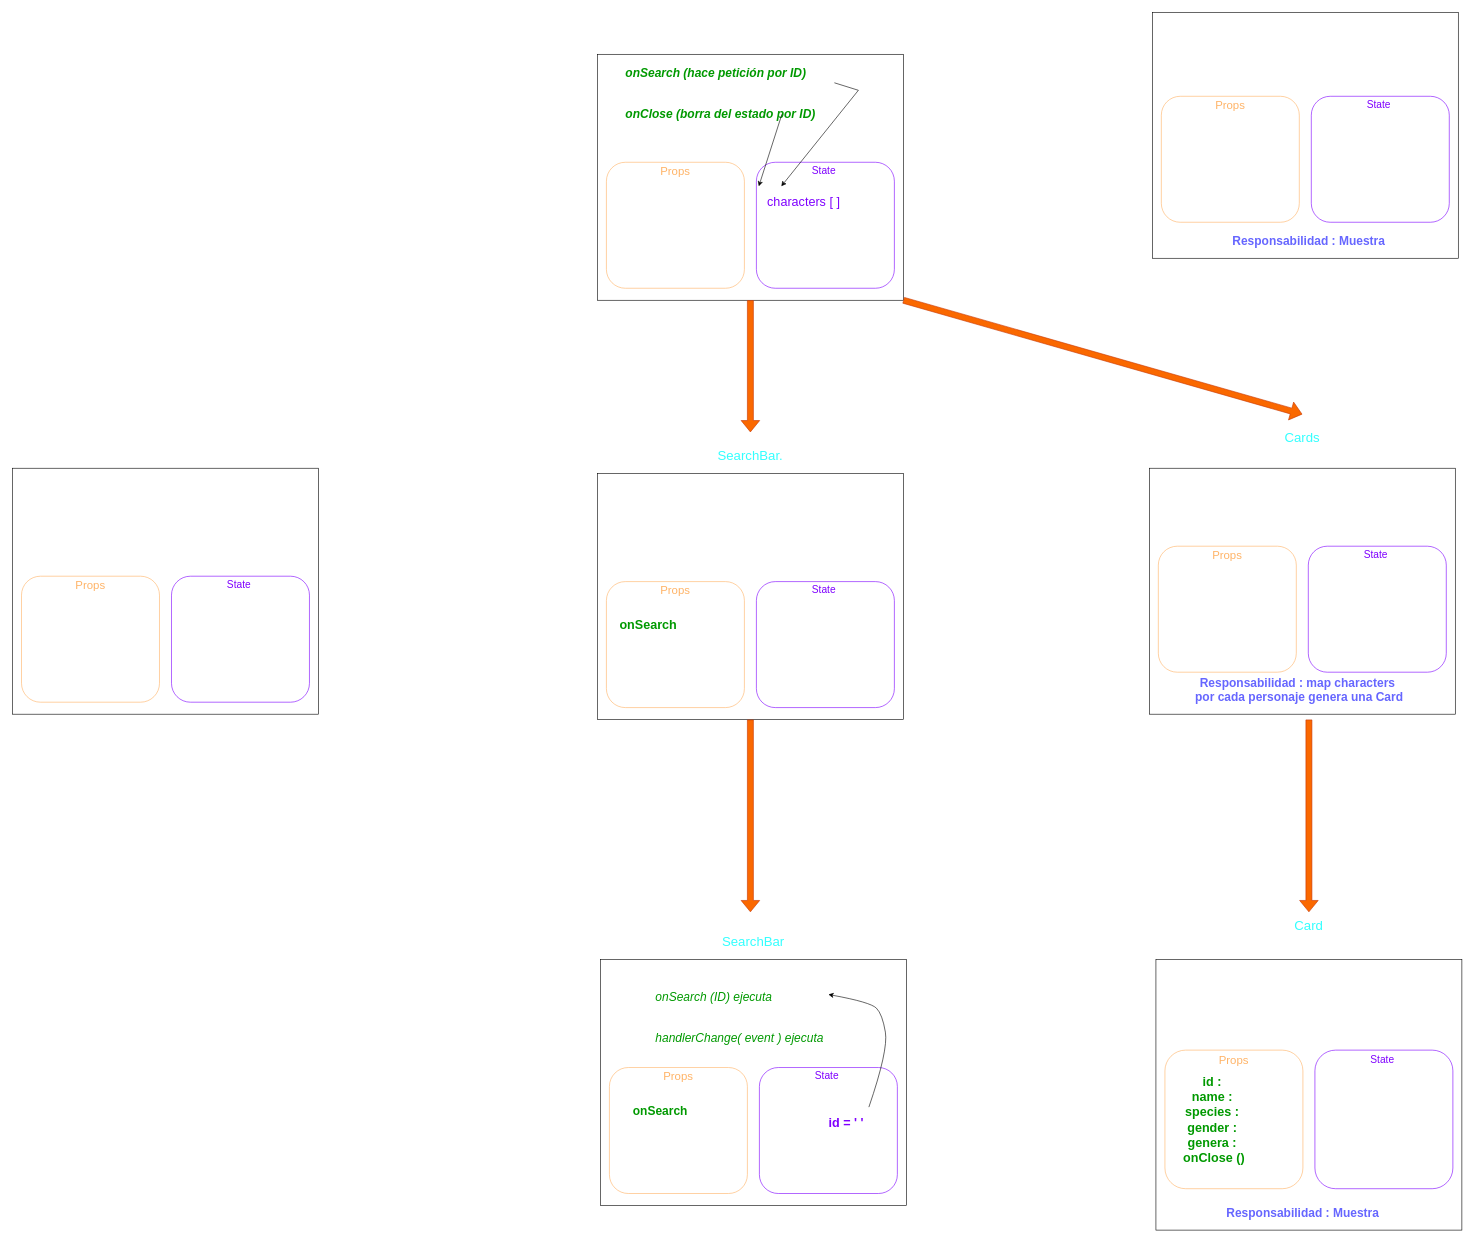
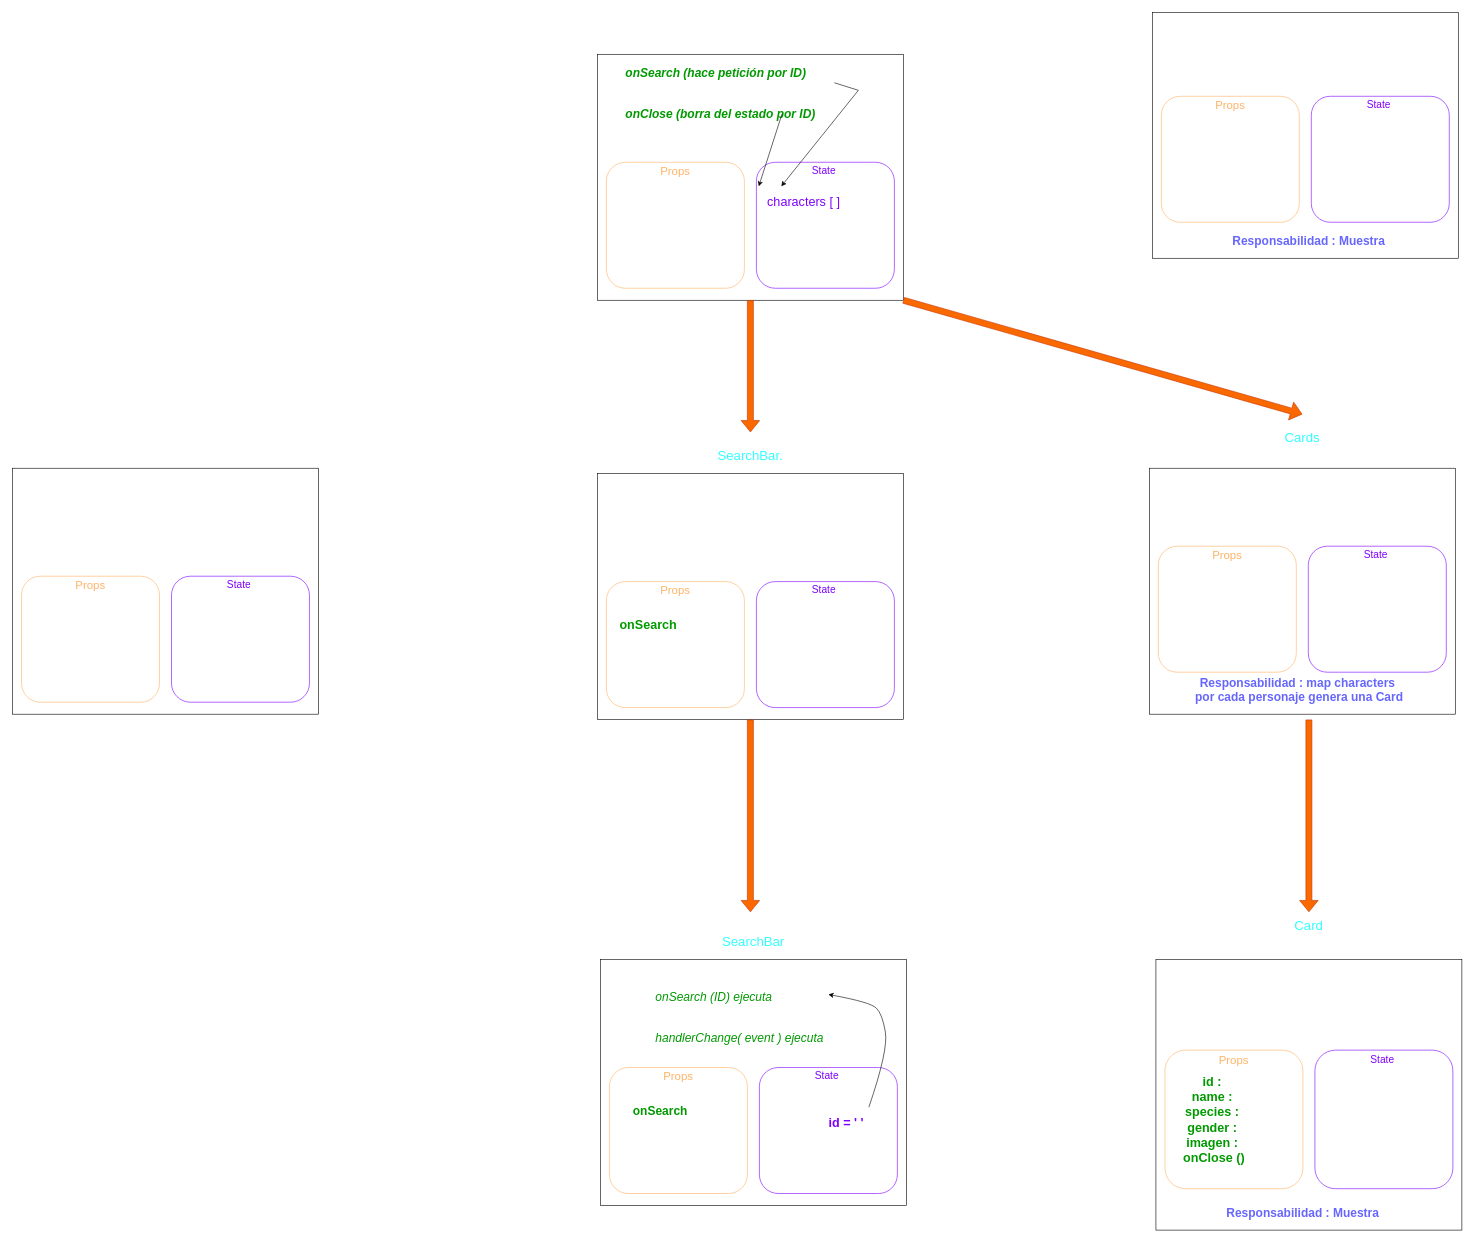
node "id : name : species : gender : genera : onClose ()": label "id : name : species : gender : genera : onClose ()" -> "id : name : species : gender : imagen : onClose ()"
